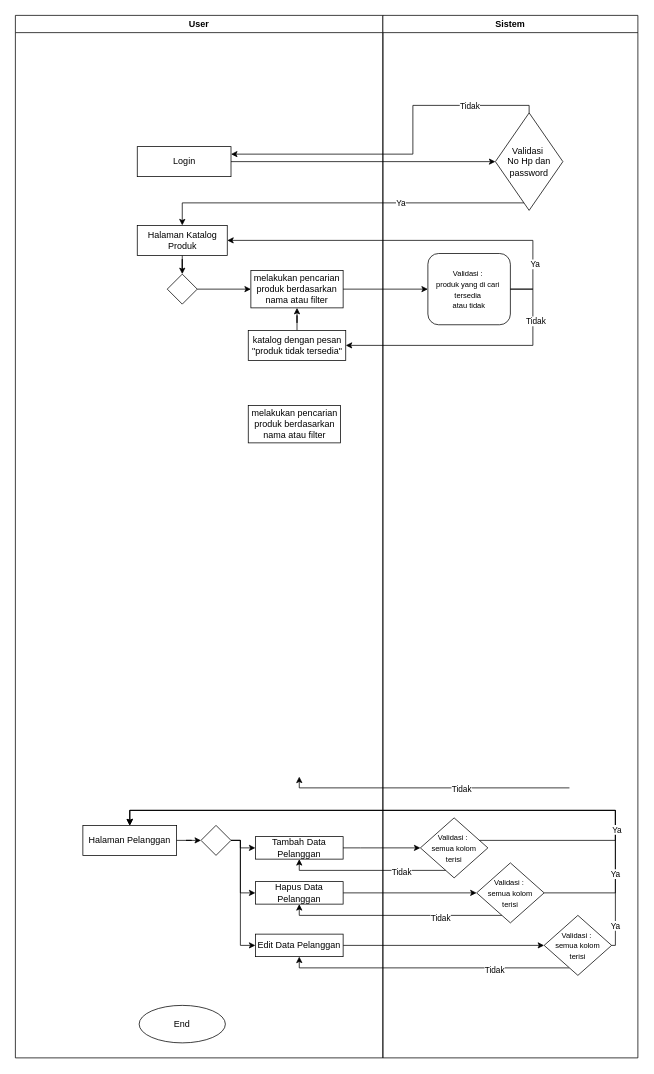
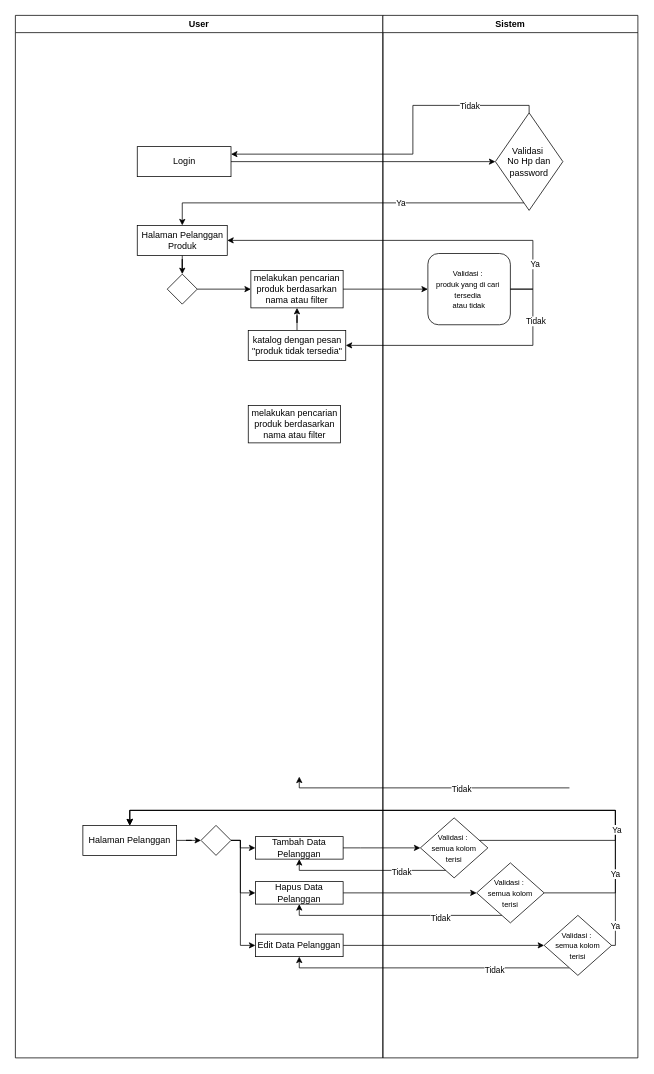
node "Halaman Katalog Produk": label "Halaman Katalog Produk" -> "Halaman Pelanggan Produk"
node "End": removed
